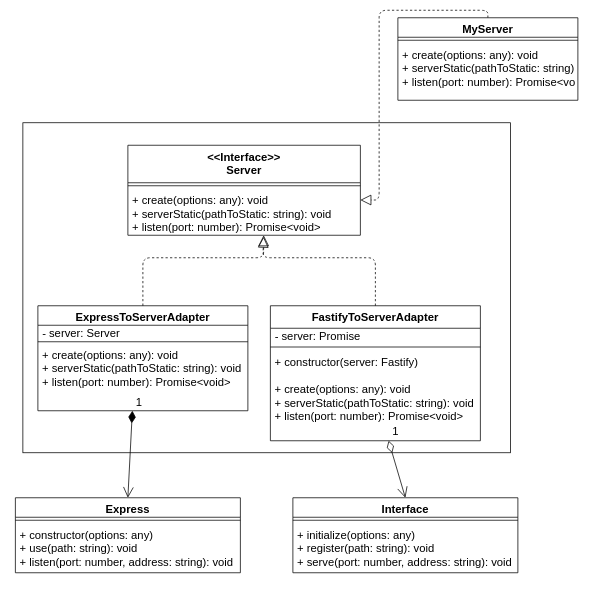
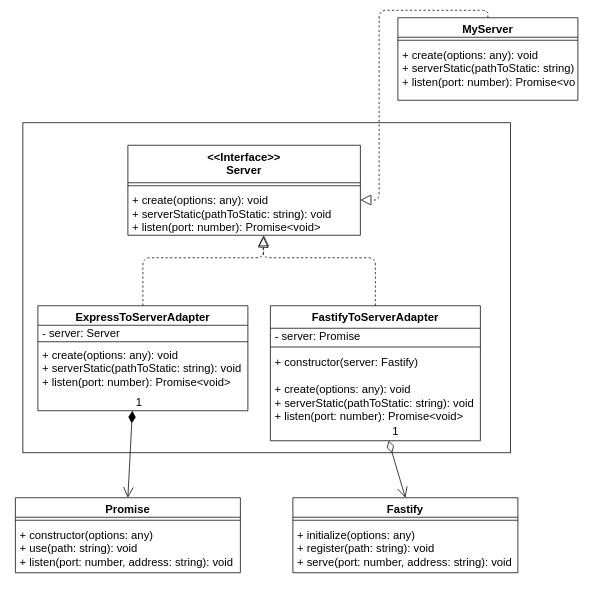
node "Express": label "Express" -> "Promise"
node "Interface": label "Interface" -> "Fastify"
